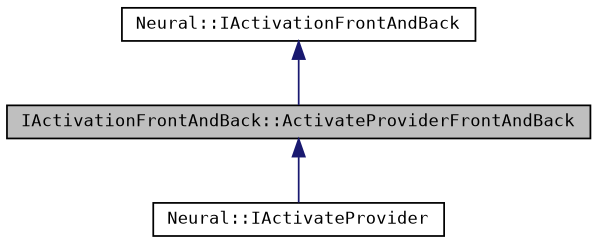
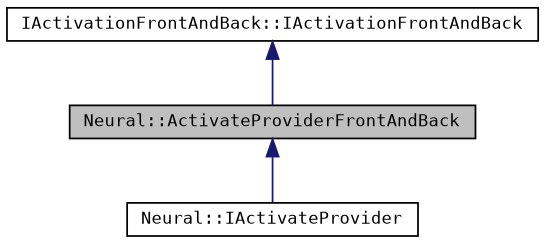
node "Neural::IActivationFrontAndBack": label "Neural::IActivationFrontAndBack" -> "IActivationFrontAndBack::IActivationFrontAndBack"
node "IActivationFrontAndBack::ActivateProviderFrontAndBack": label "IActivationFrontAndBack::ActivateProviderFrontAndBack" -> "Neural::ActivateProviderFrontAndBack"
